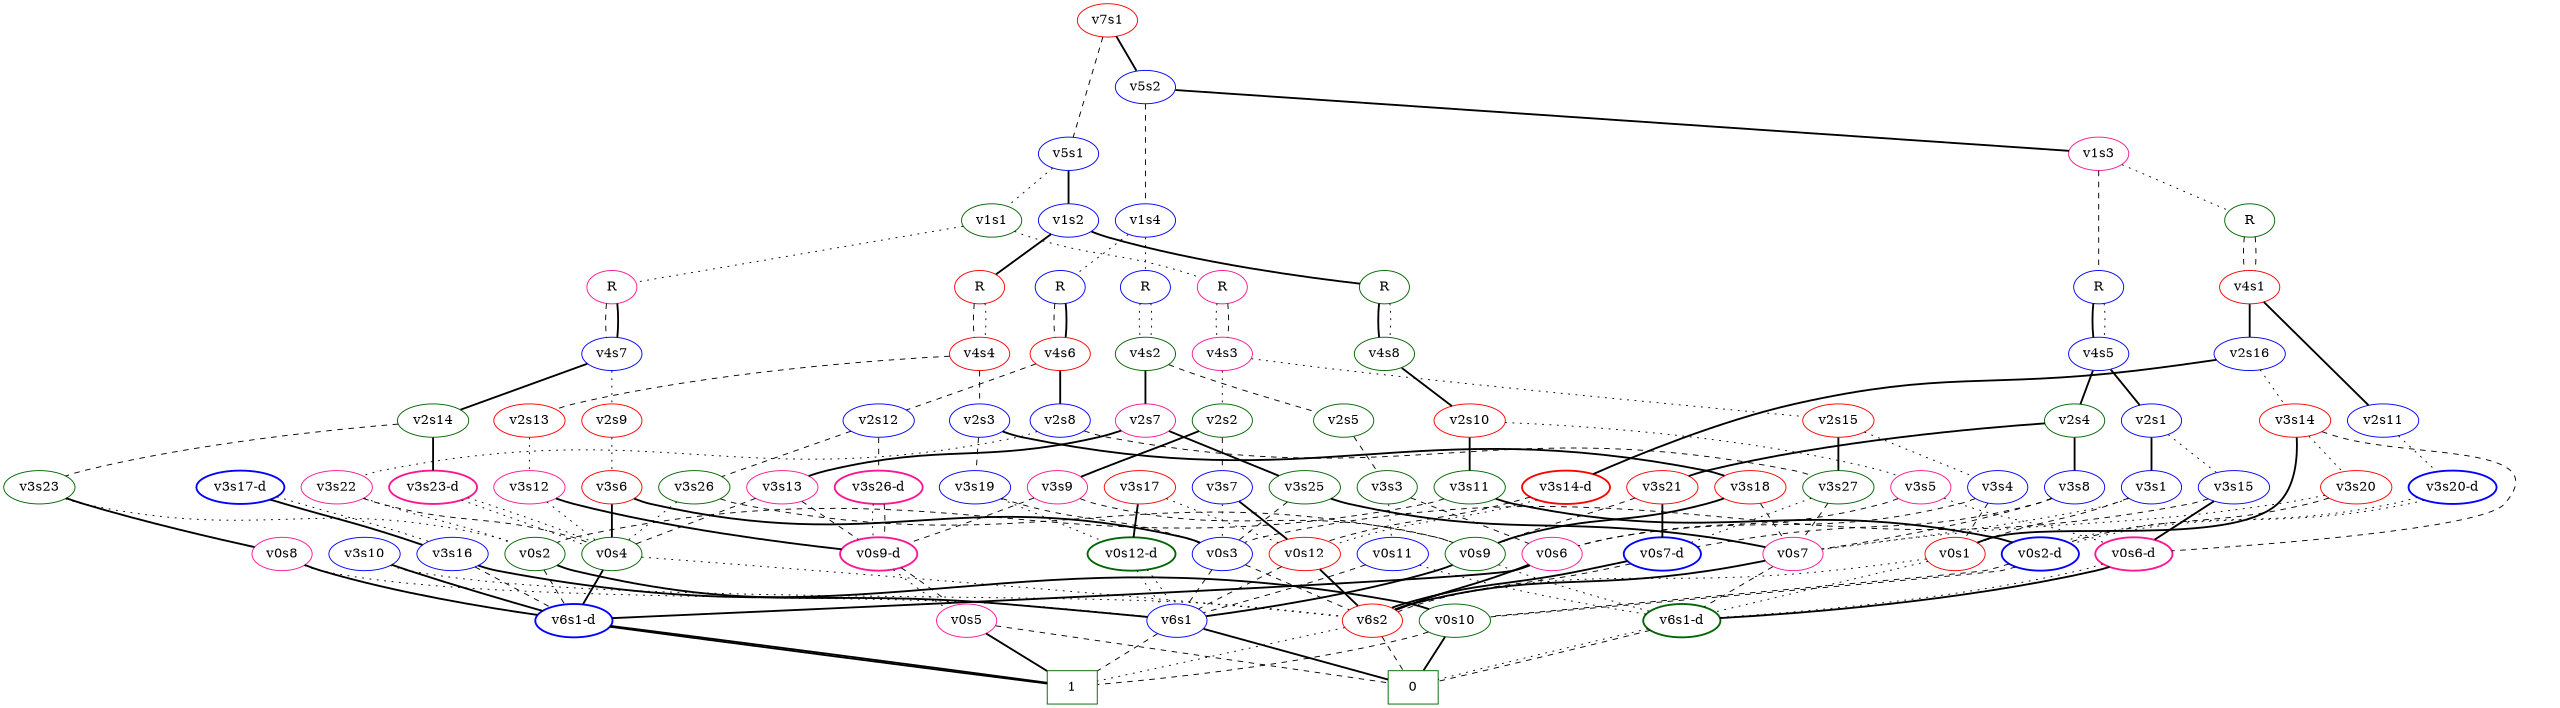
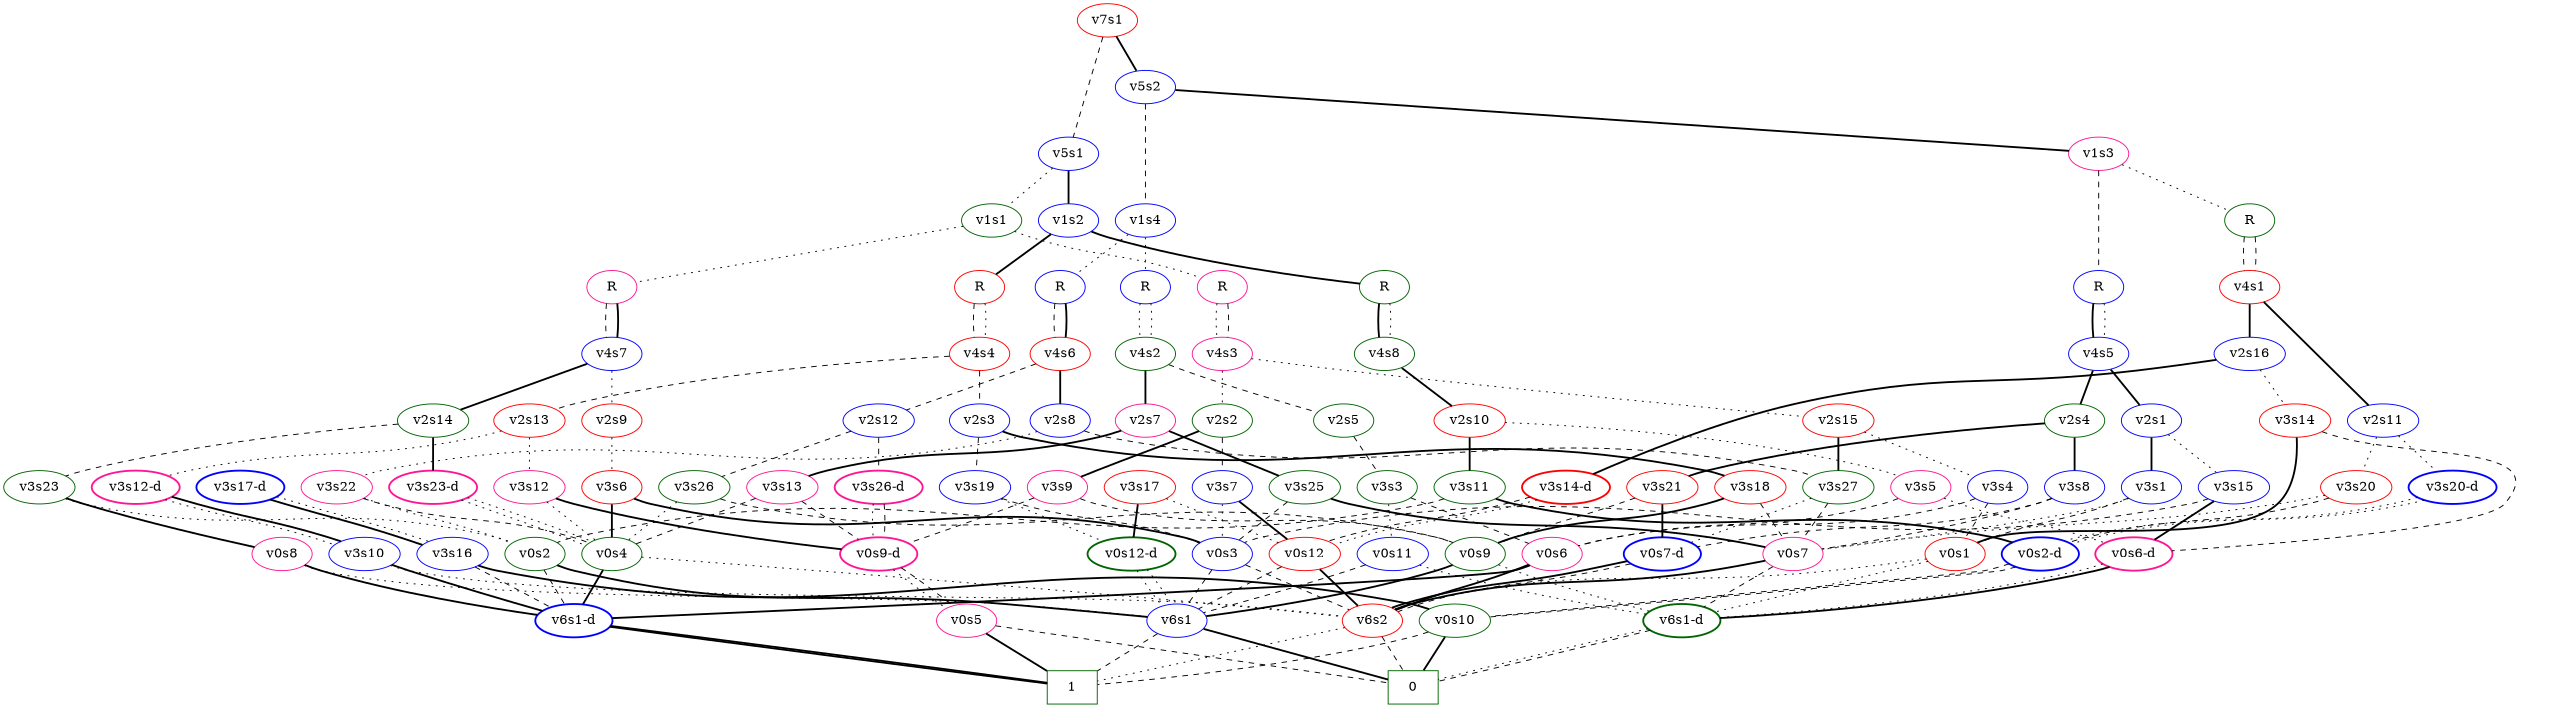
edge "v3s14" -- "v3s20": now "v2s11" -- "v3s20"
node "v3s12-d": added
